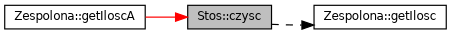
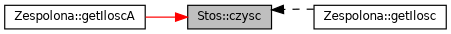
edge "Stos::czysc" -> "Zespolona::getIlosc": reversed
